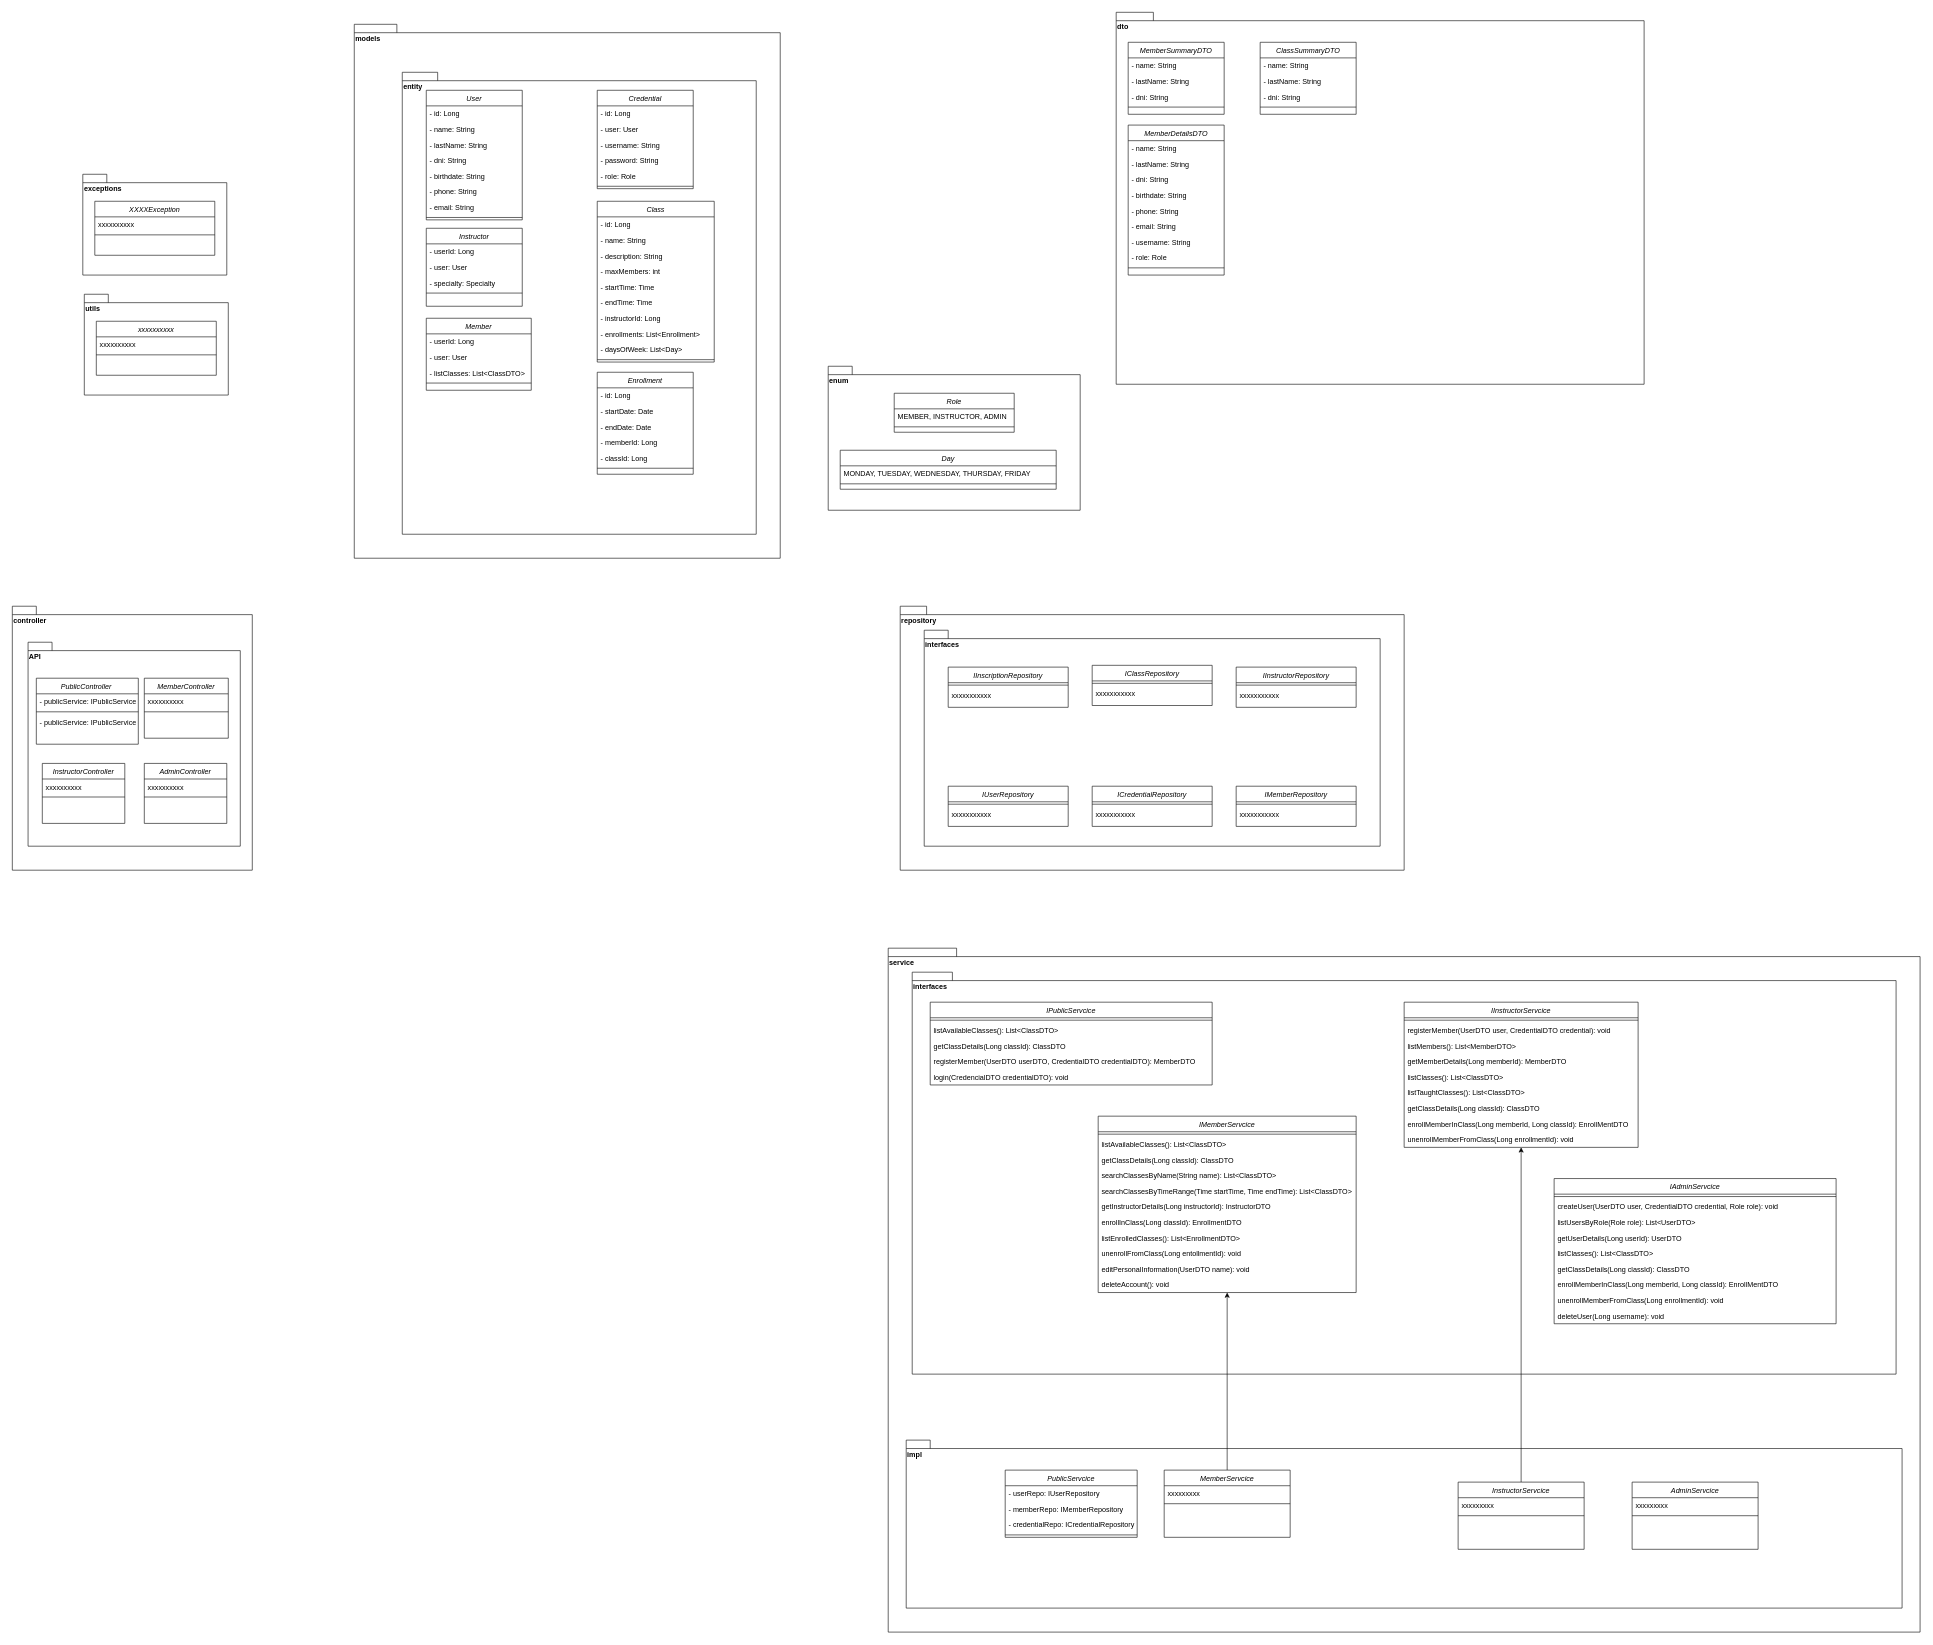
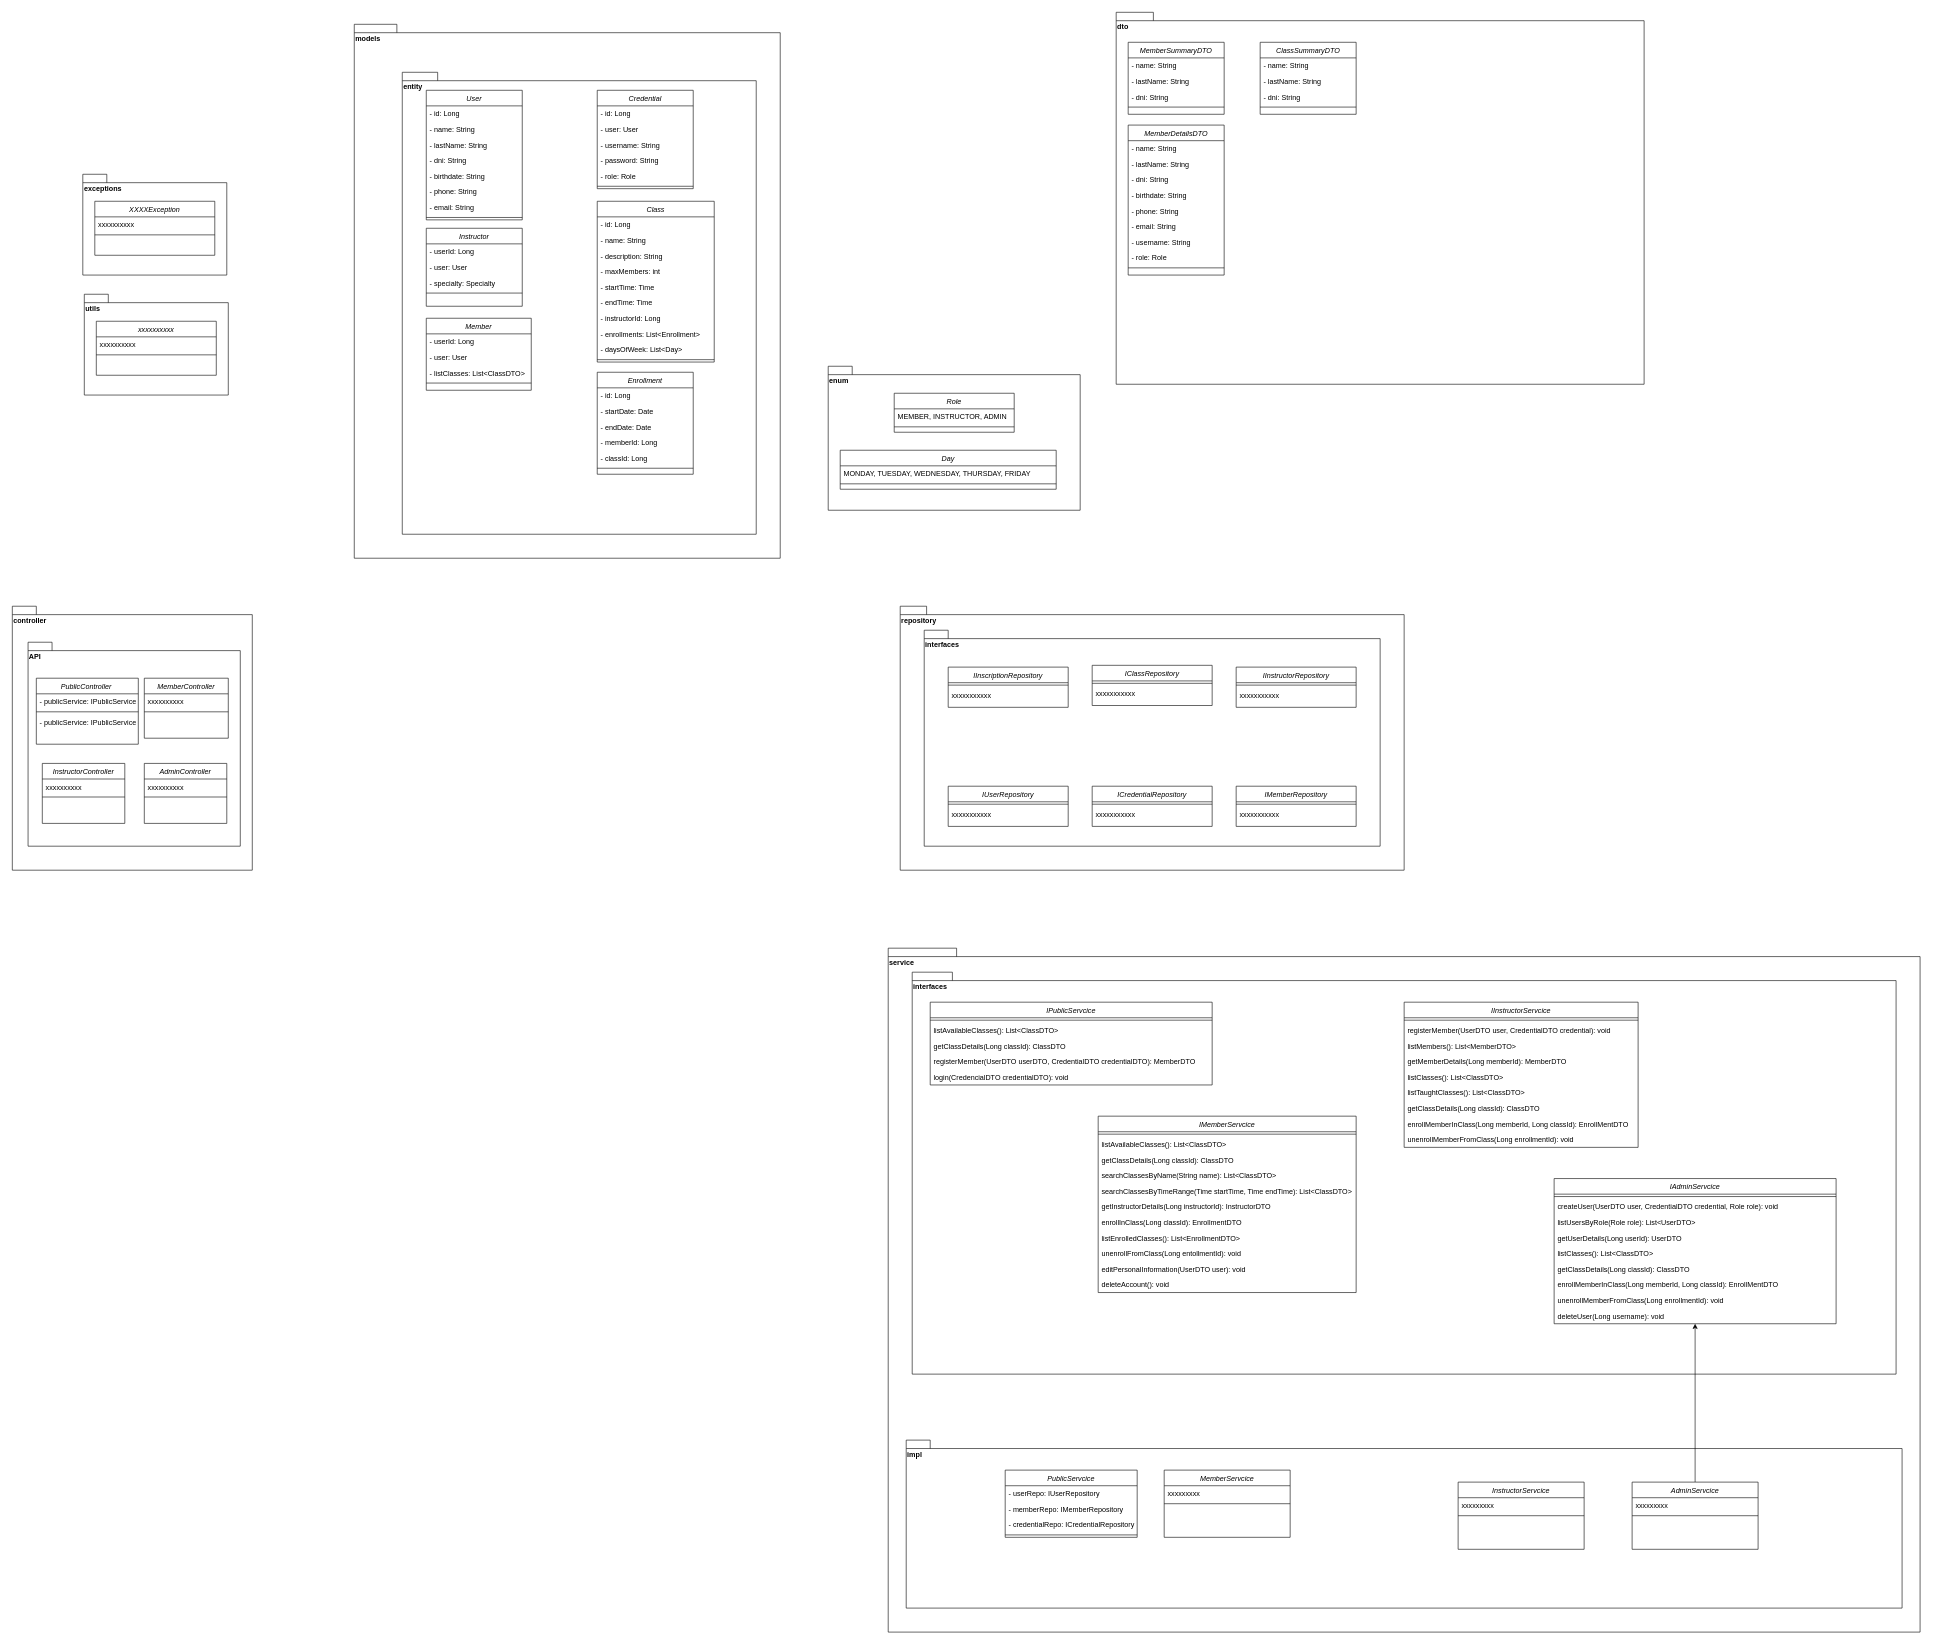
edge "InstructorServcice" -> "IInstructorServcice": removed
node "editPersonalInformation(UserDTO name): void": label "editPersonalInformation(UserDTO name): void" -> "editPersonalInformation(UserDTO user): void"
edge "MemberServcice" -> "IMemberServcice": removed
edge "AdminServcice" -> "IAdminServcice": added
